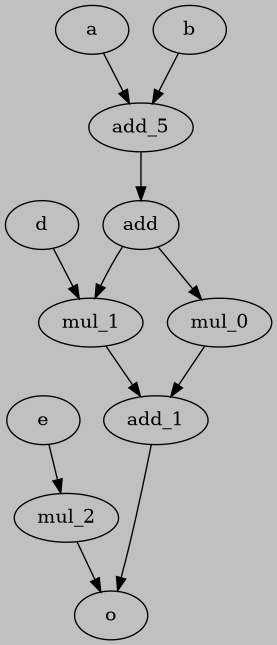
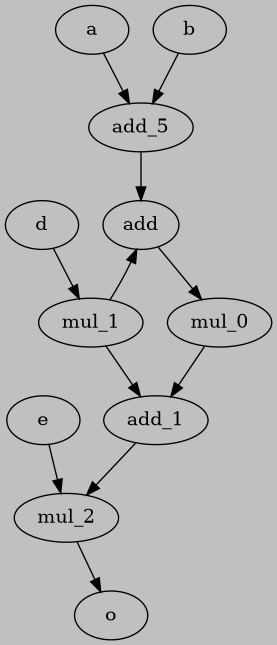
edge "add" -> "mul_1": reversed
edge "add_1" -> "o": now "add_1" -> "mul_2"
